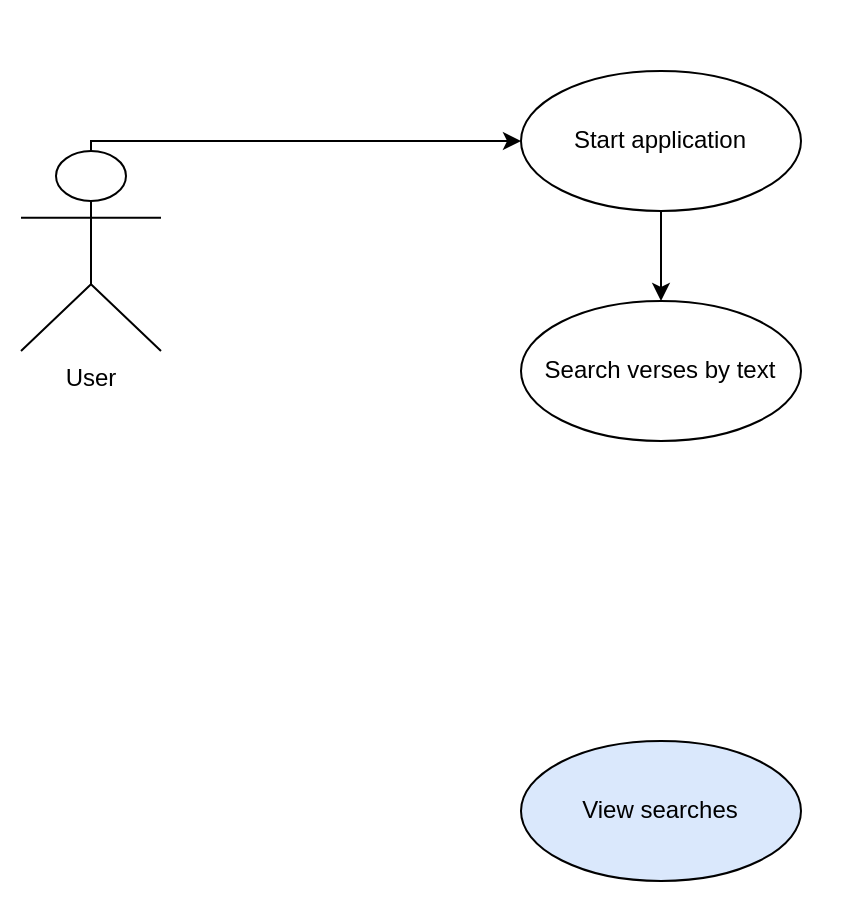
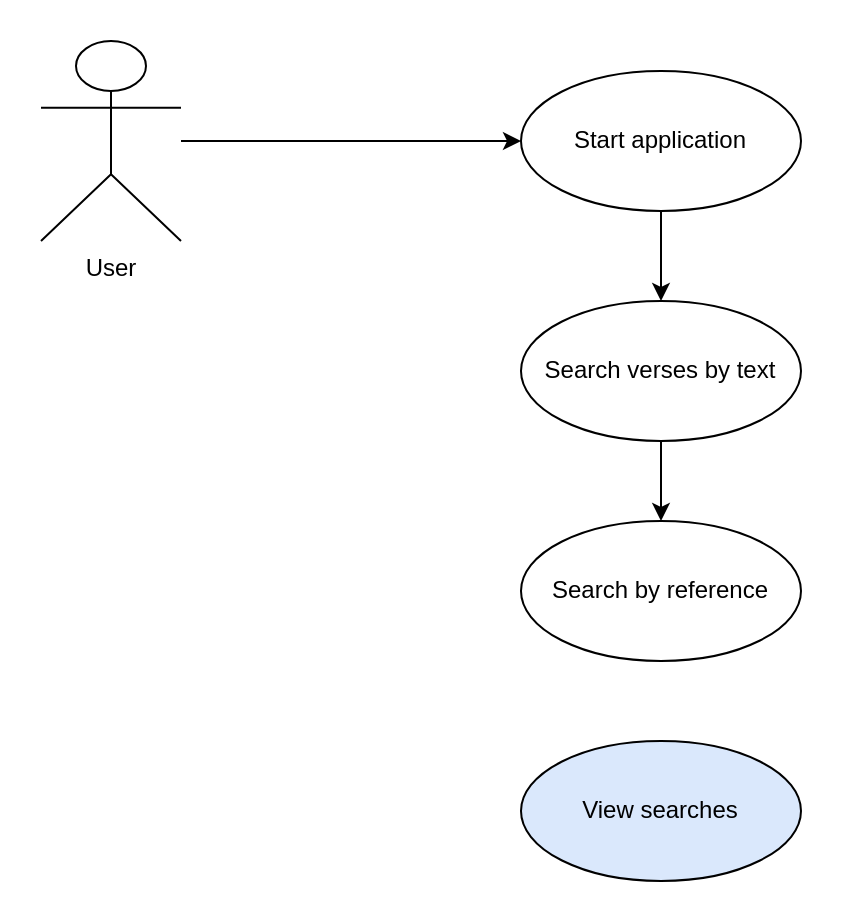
node "User": moved (91, 251) -> (111, 141)
edge "Search verses by text" -> "Search by reference": added
node "Search by reference": added
